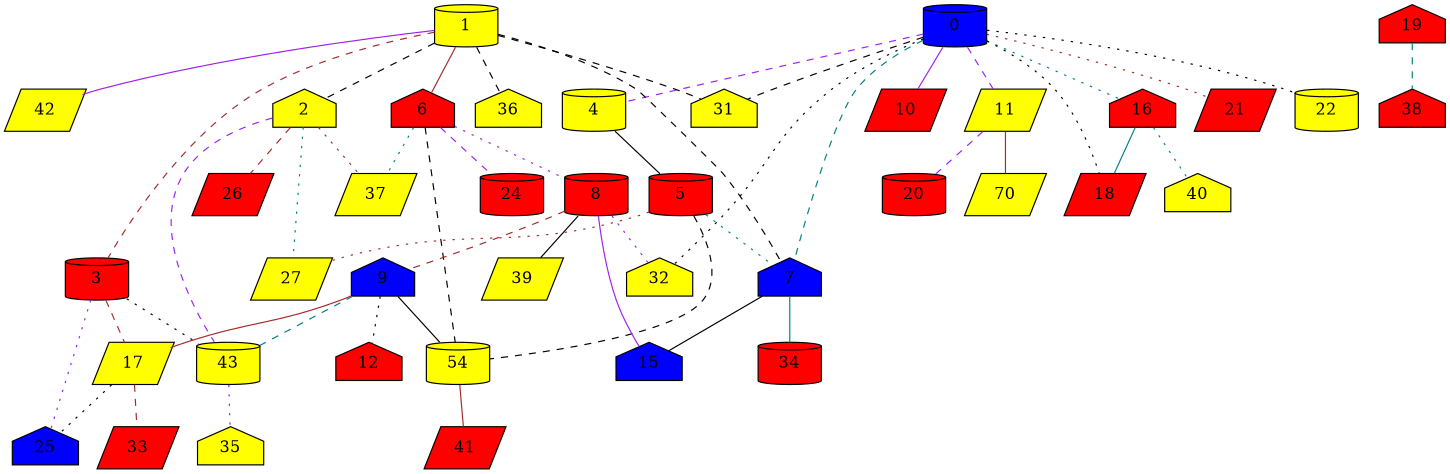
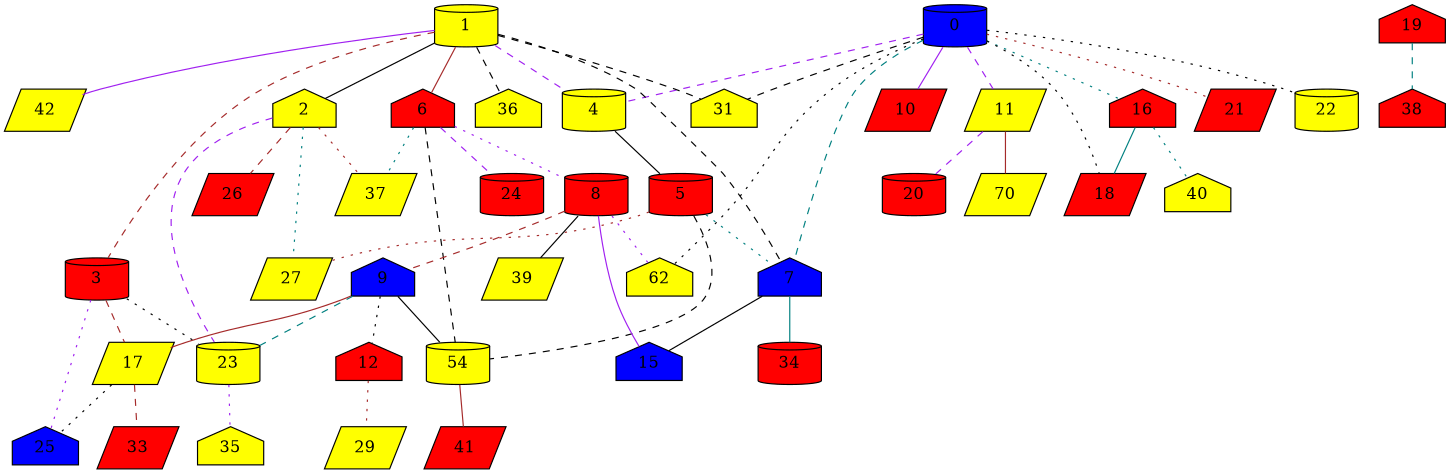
edge "1" -- "4": added
edge "1" -- "2": style dashed -> solid
node "32": label "32" -> "62"
node "43": label "43" -> "23"
node "29": added
